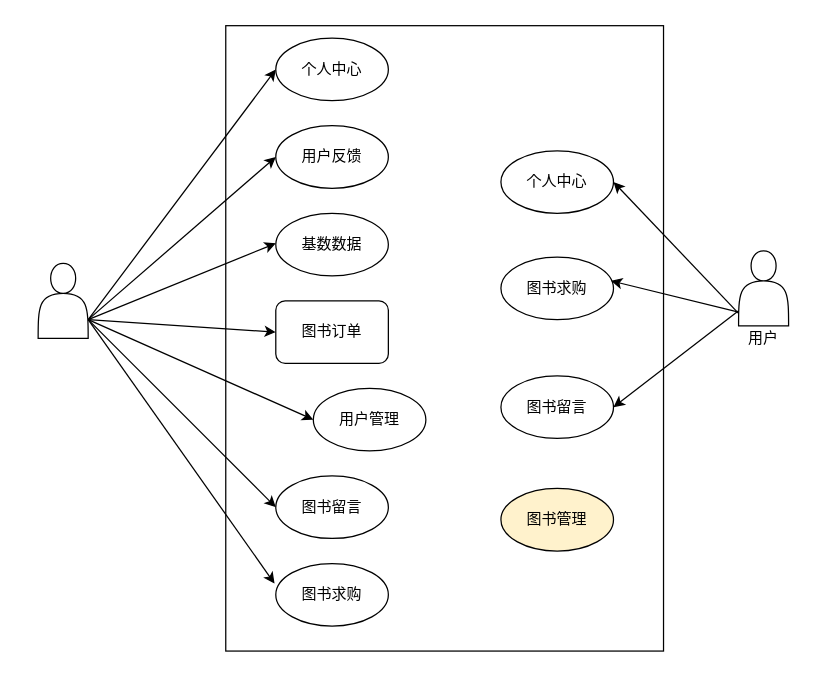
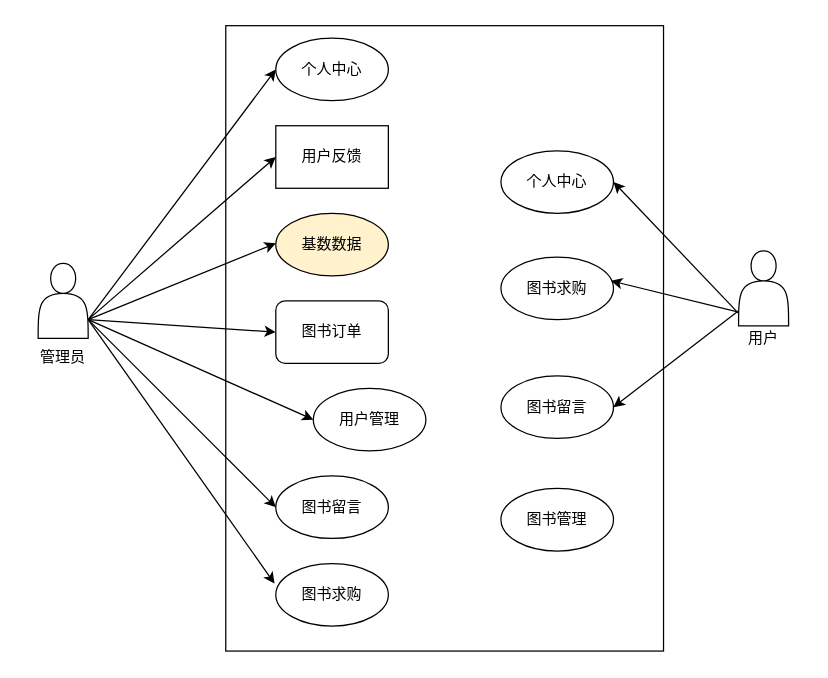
node "用户反馈": shape ellipse -> rectangle
node "基数数据": fillcolor #ffffff -> #fff2cc
node "管理员": added
node "图书管理": fillcolor #fff2cc -> #ffffff
